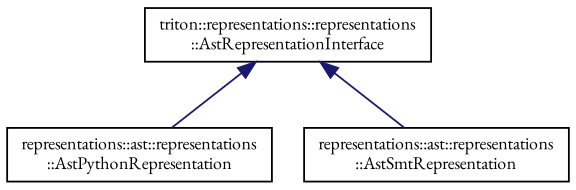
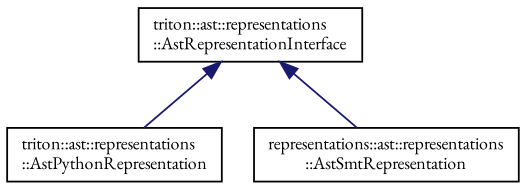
node "triton::representations::representations ::AstRepresentationInterface": label "triton::representations::representations ::AstRepresentationInterface" -> "triton::ast::representations ::AstRepresentationInterface"
node "representations::ast::representations ::AstPythonRepresentation": label "representations::ast::representations ::AstPythonRepresentation" -> "triton::ast::representations ::AstPythonRepresentation"
